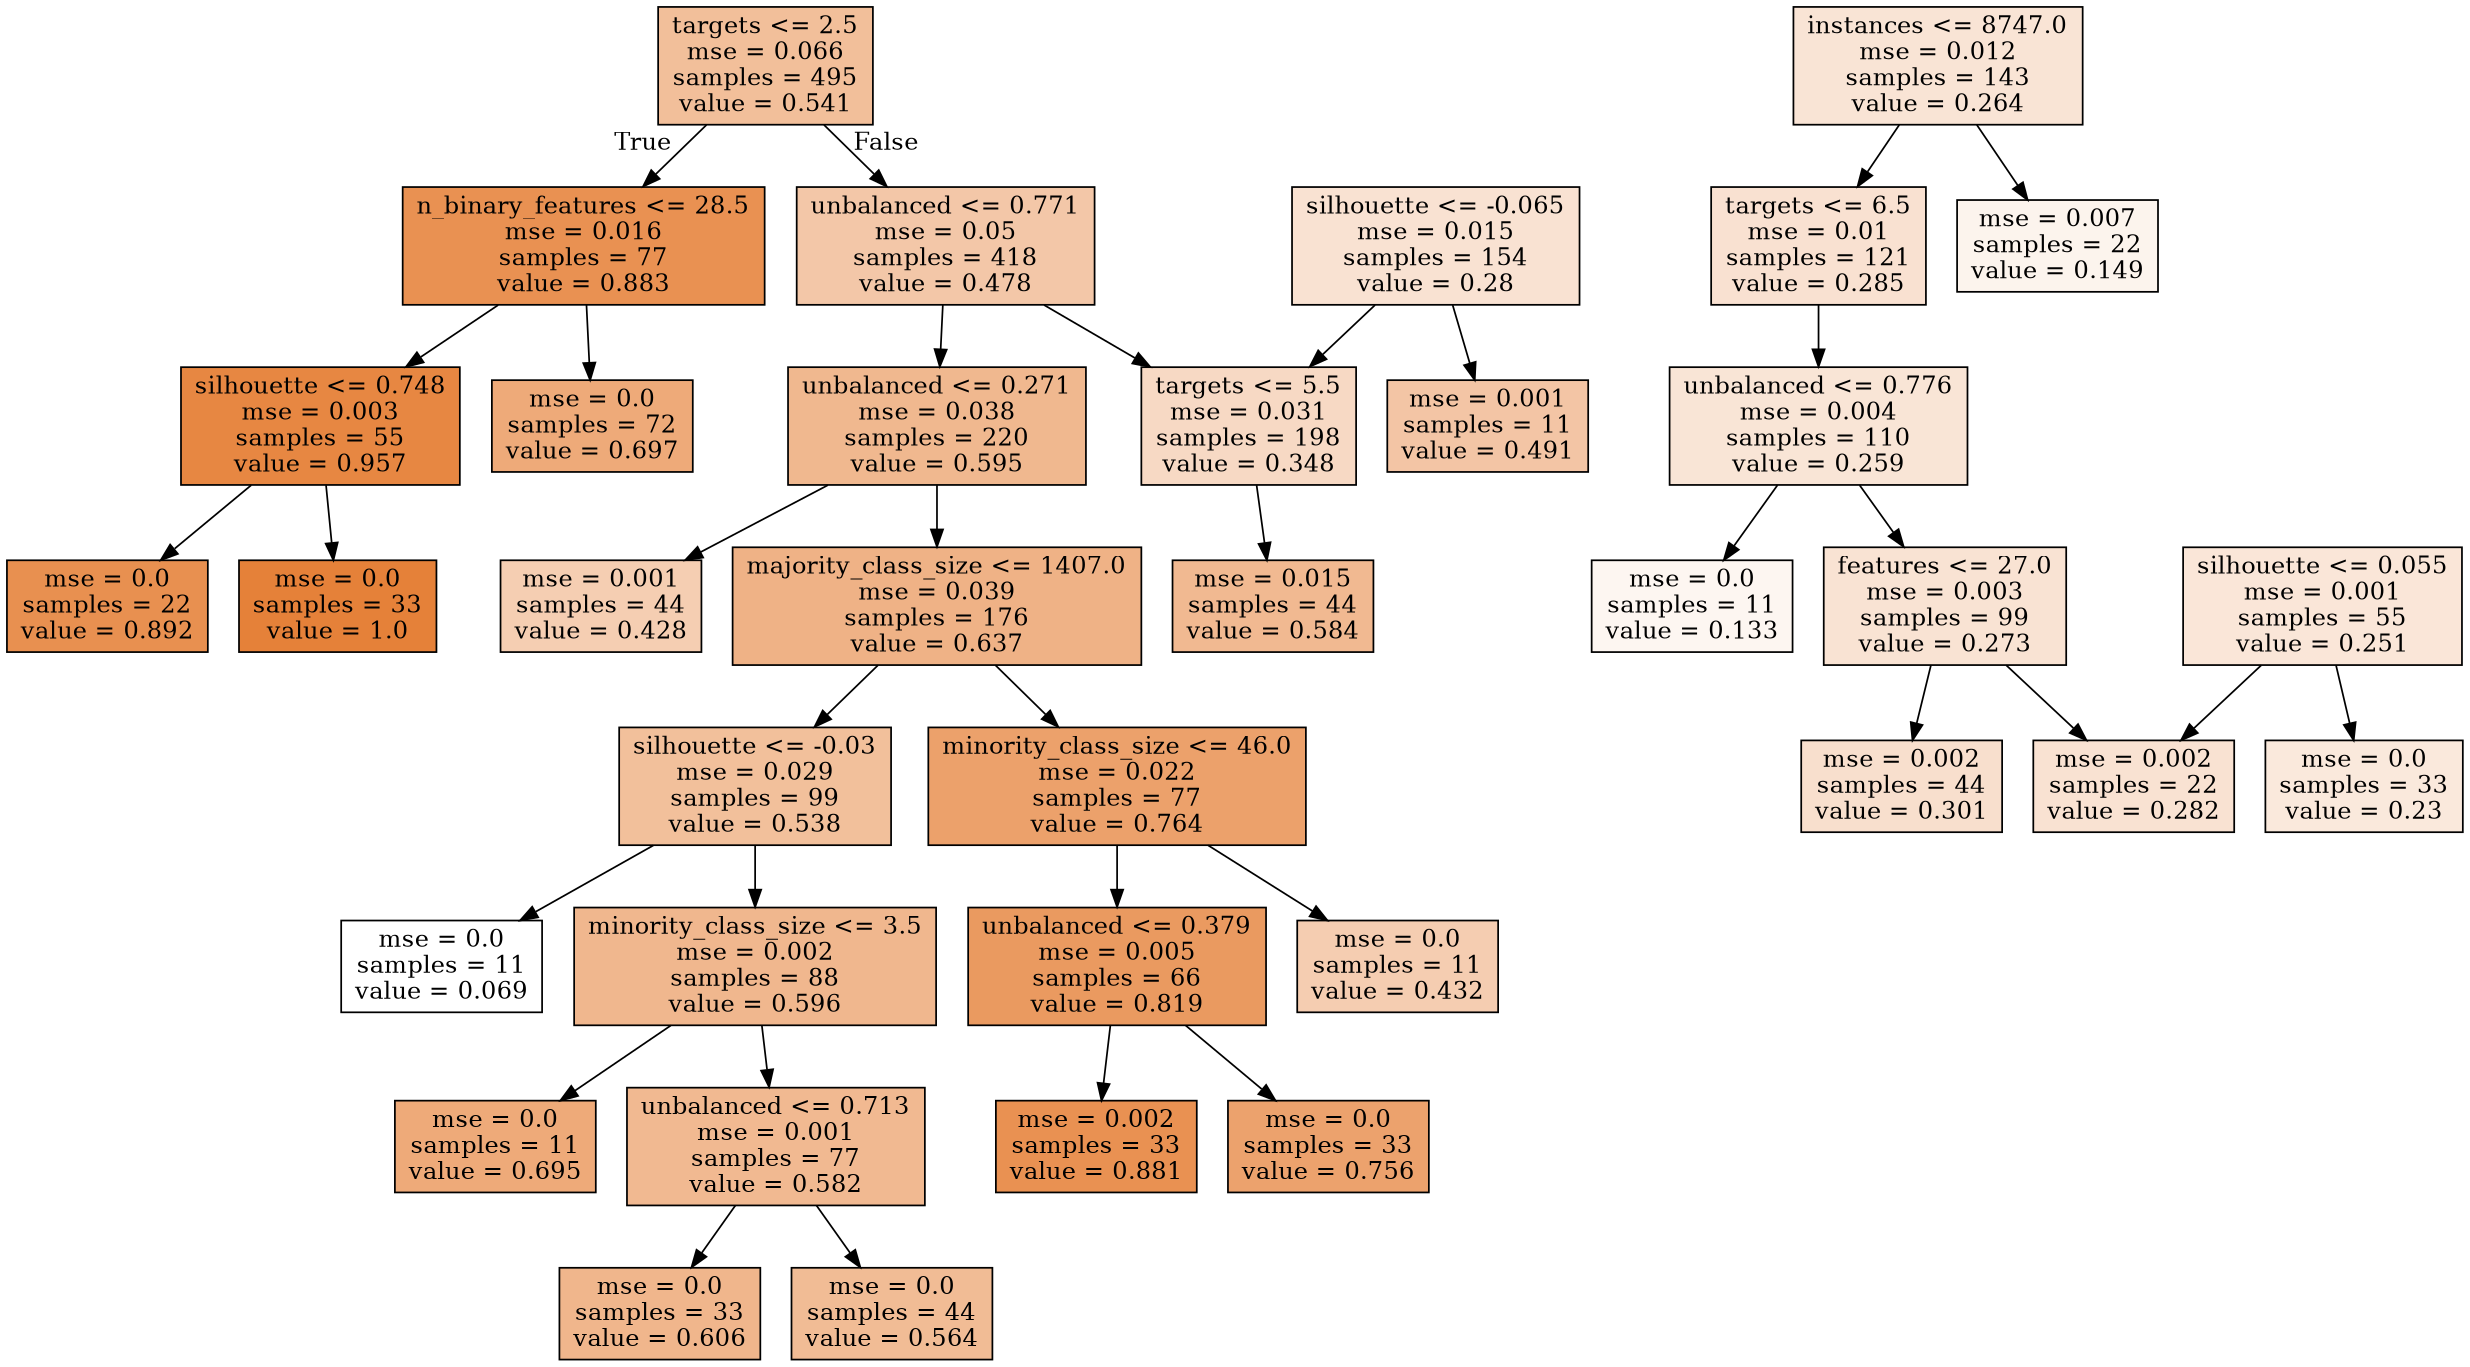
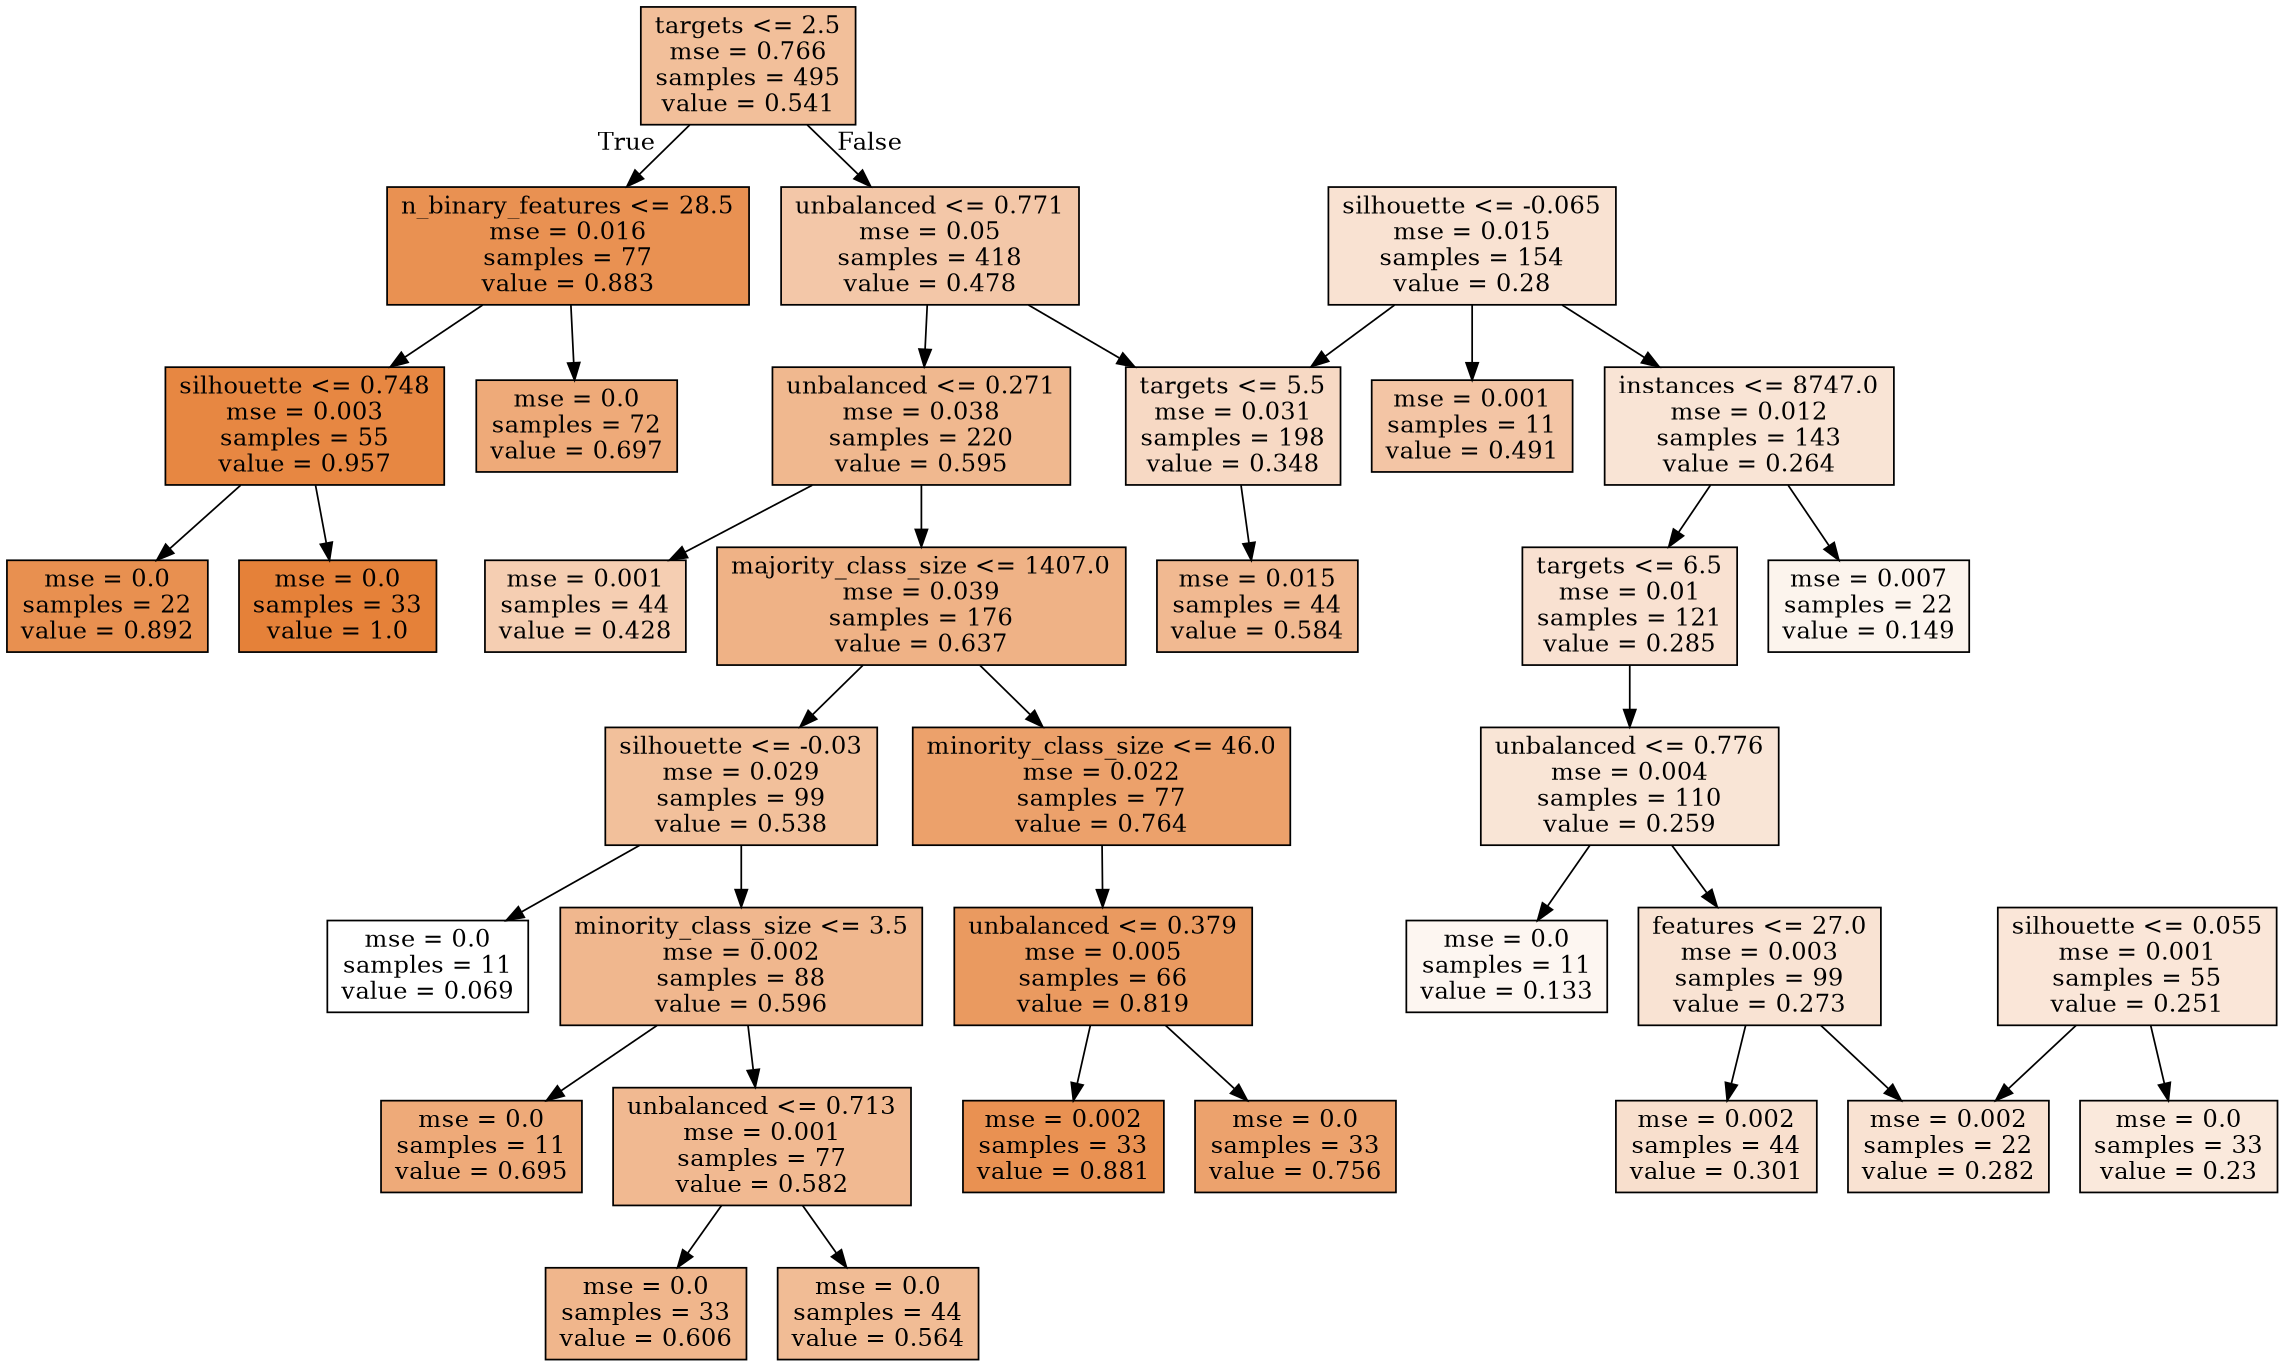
node "targets <= 2.5 mse = 0.066 samples = 495 value = 0.541": label "targets <= 2.5 mse = 0.066 samples = 495 value = 0.541" -> "targets <= 2.5 mse = 0.766 samples = 495 value = 0.541"
edge "silhouette <= -0.065 mse = 0.015 samples = 154 value = 0.28" -> "instances <= 8747.0 mse = 0.012 samples = 143 value = 0.264": added
node "mse = 0.0 samples = 11 value = 0.432": removed
